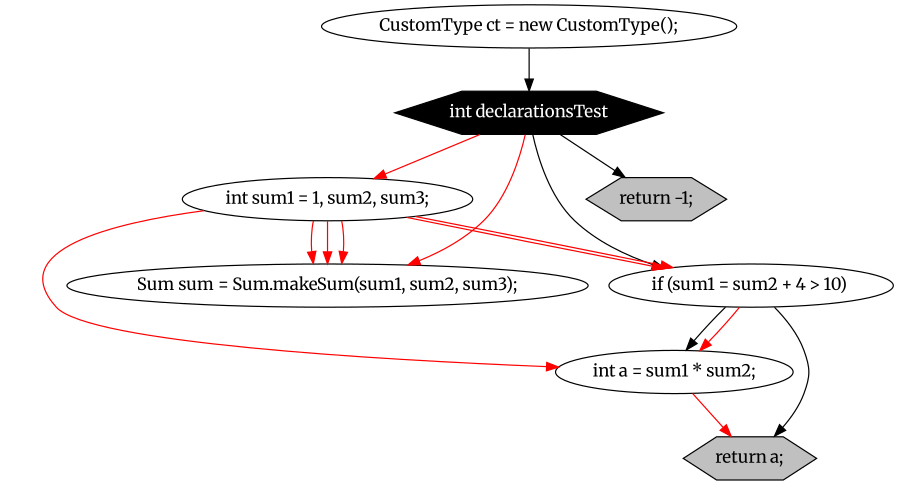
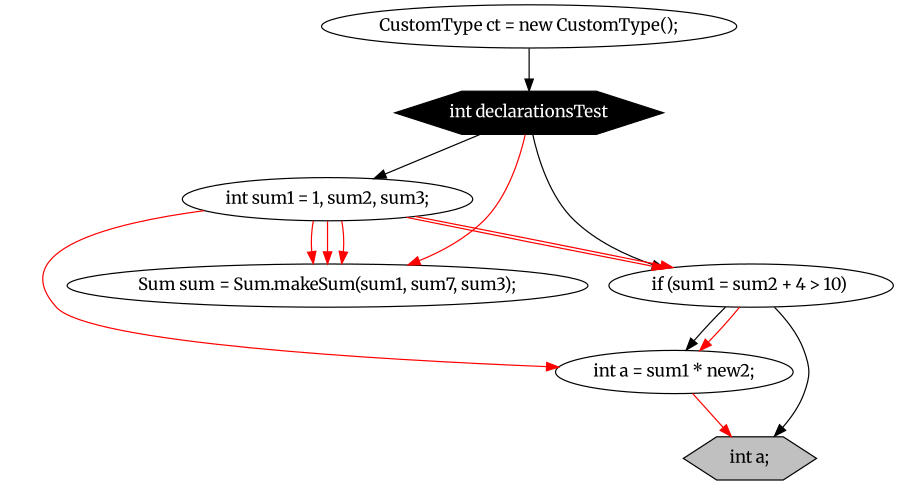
edge "int declarationsTest" -> "int sum1 = 1, sum2, sum3;": color red -> black
node "return -1;": removed
node "Sum sum = Sum.makeSum(sum1, sum2, sum3);": label "Sum sum = Sum.makeSum(sum1, sum2, sum3);" -> "Sum sum = Sum.makeSum(sum1, sum7, sum3);"
node "int a = sum1 * sum2;": label "int a = sum1 * sum2;" -> "int a = sum1 * new2;"
node "return a;": label "return a;" -> "int a;"
